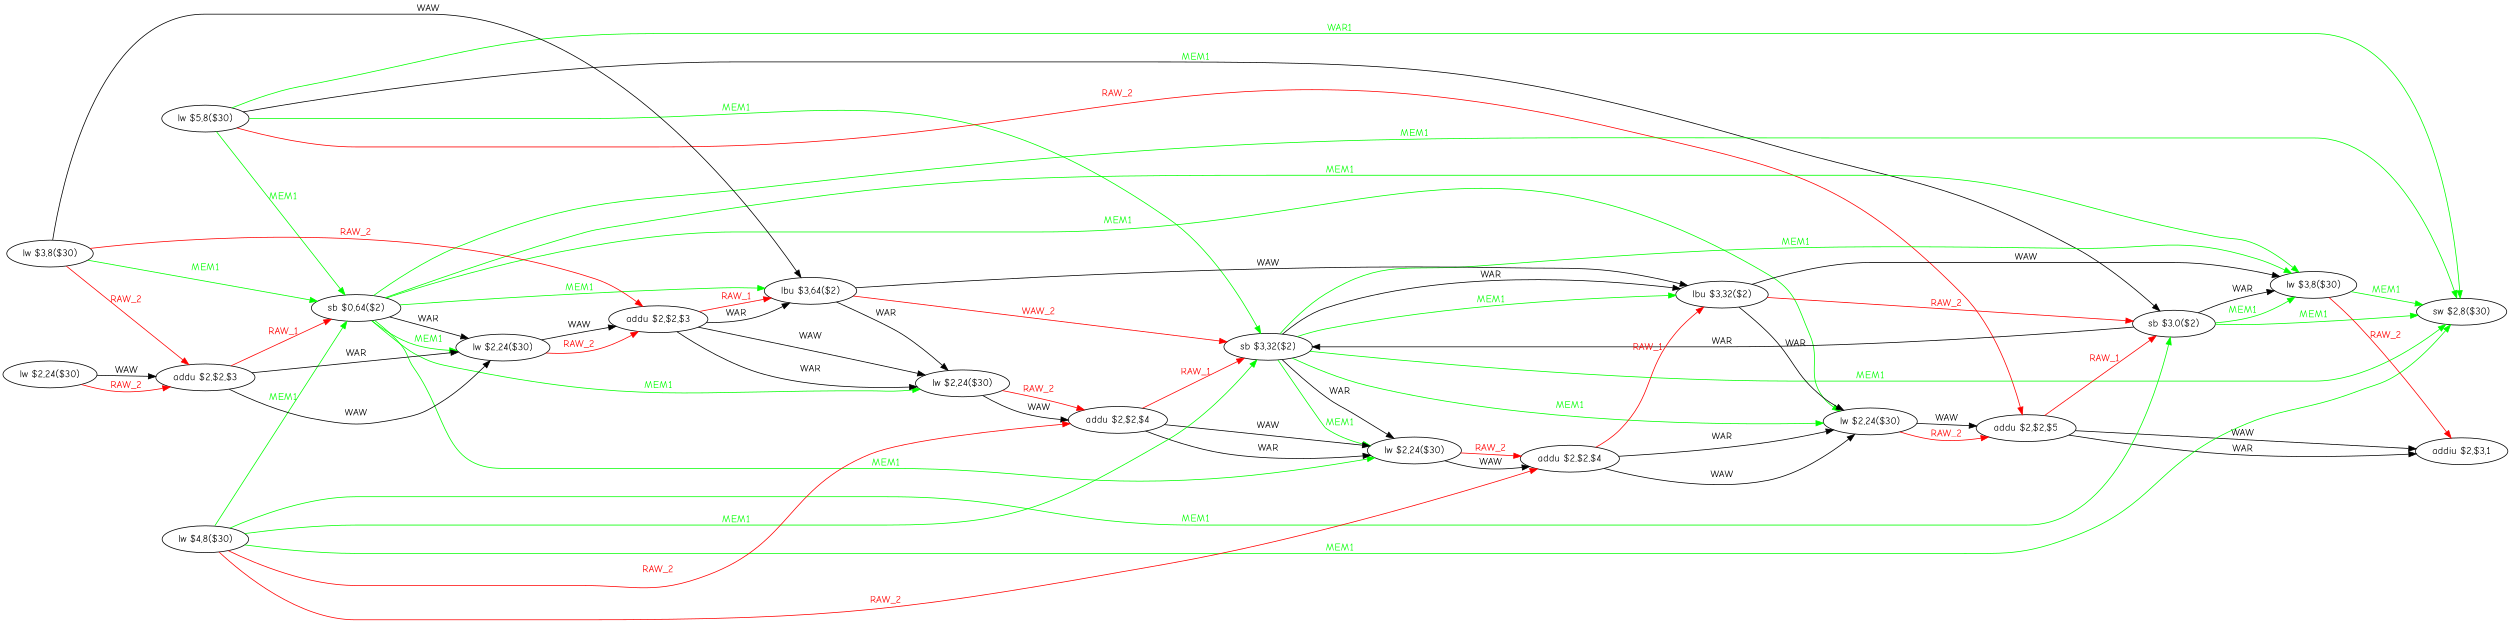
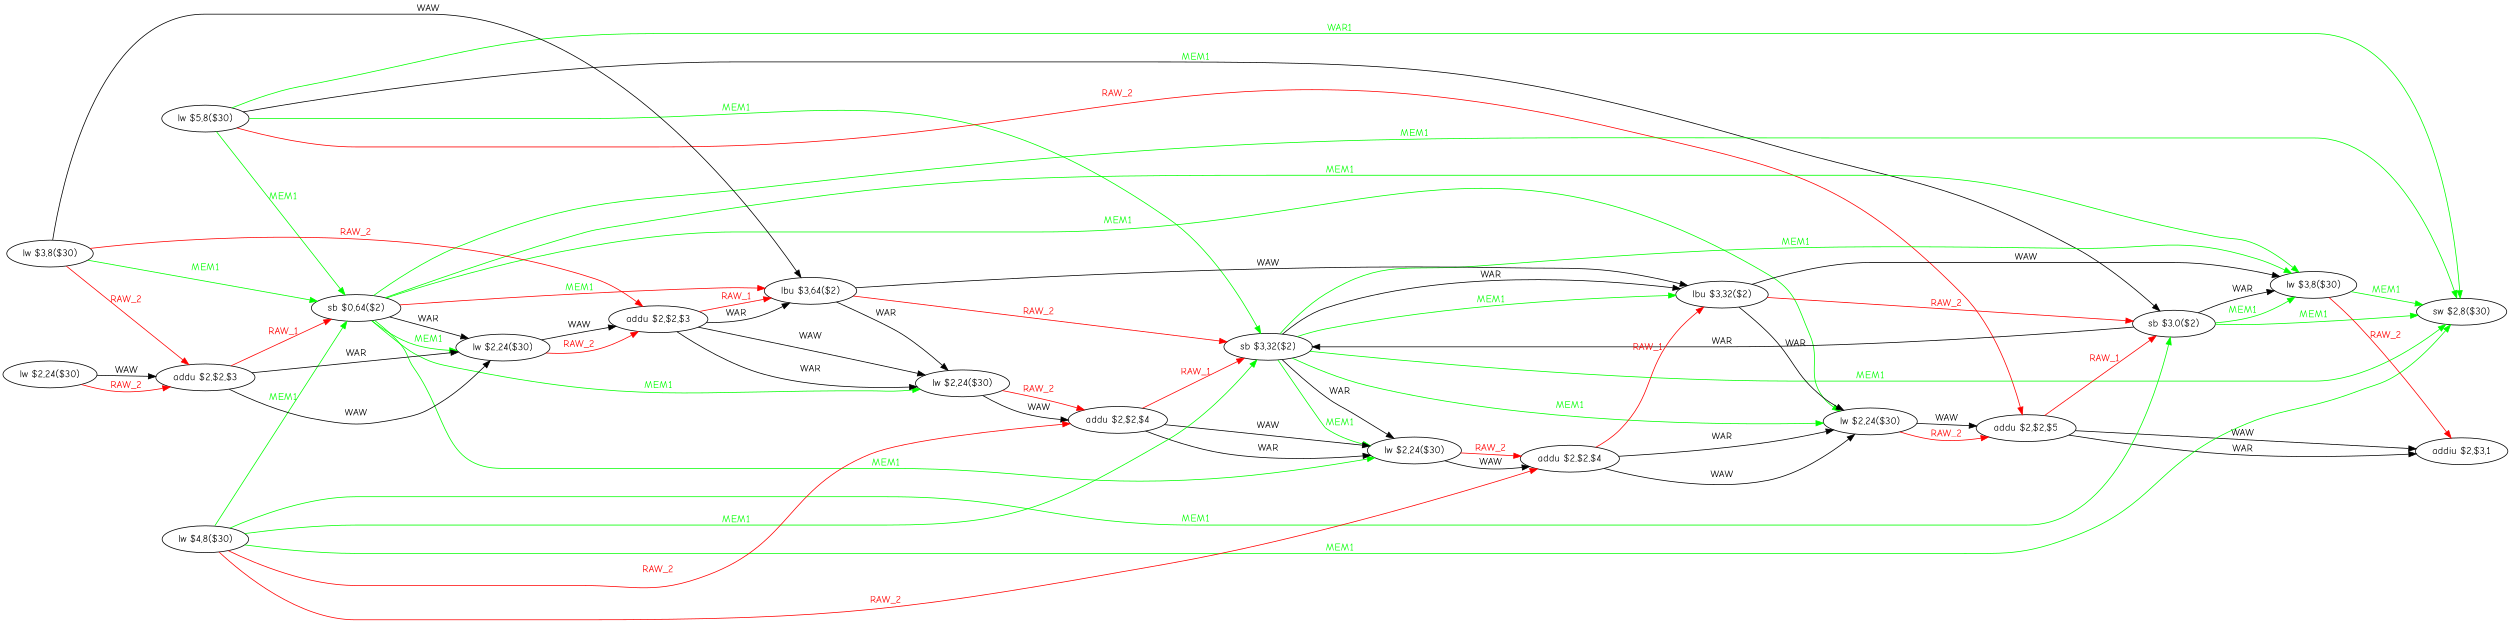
edge "sb $0,64($2)" -> "lbu $3,64($2)": color green -> red
edge "lbu $3,64($2)" -> "sb $3,32($2)": label "WAW_2" -> "RAW_2"
